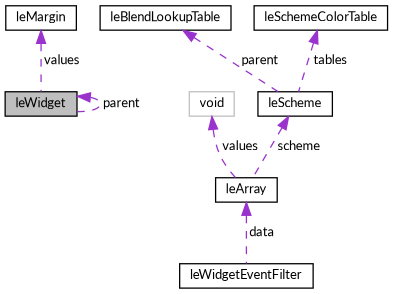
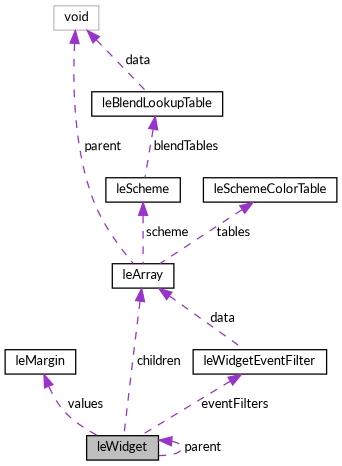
edge "leScheme" -> "leBlendLookupTable": label " parent" -> " blendTables"
edge "leBlendLookupTable" -> "void": added, label "data"
edge "leScheme" -> "leSchemeColorTable": now "leArray" -> "leSchemeColorTable"
edge "leArray" -> "void": label " values" -> " parent"
edge "leWidget" -> "leArray": added, label "children"
edge "leWidget" -> "leWidgetEventFilter": added, label "eventFilters"
